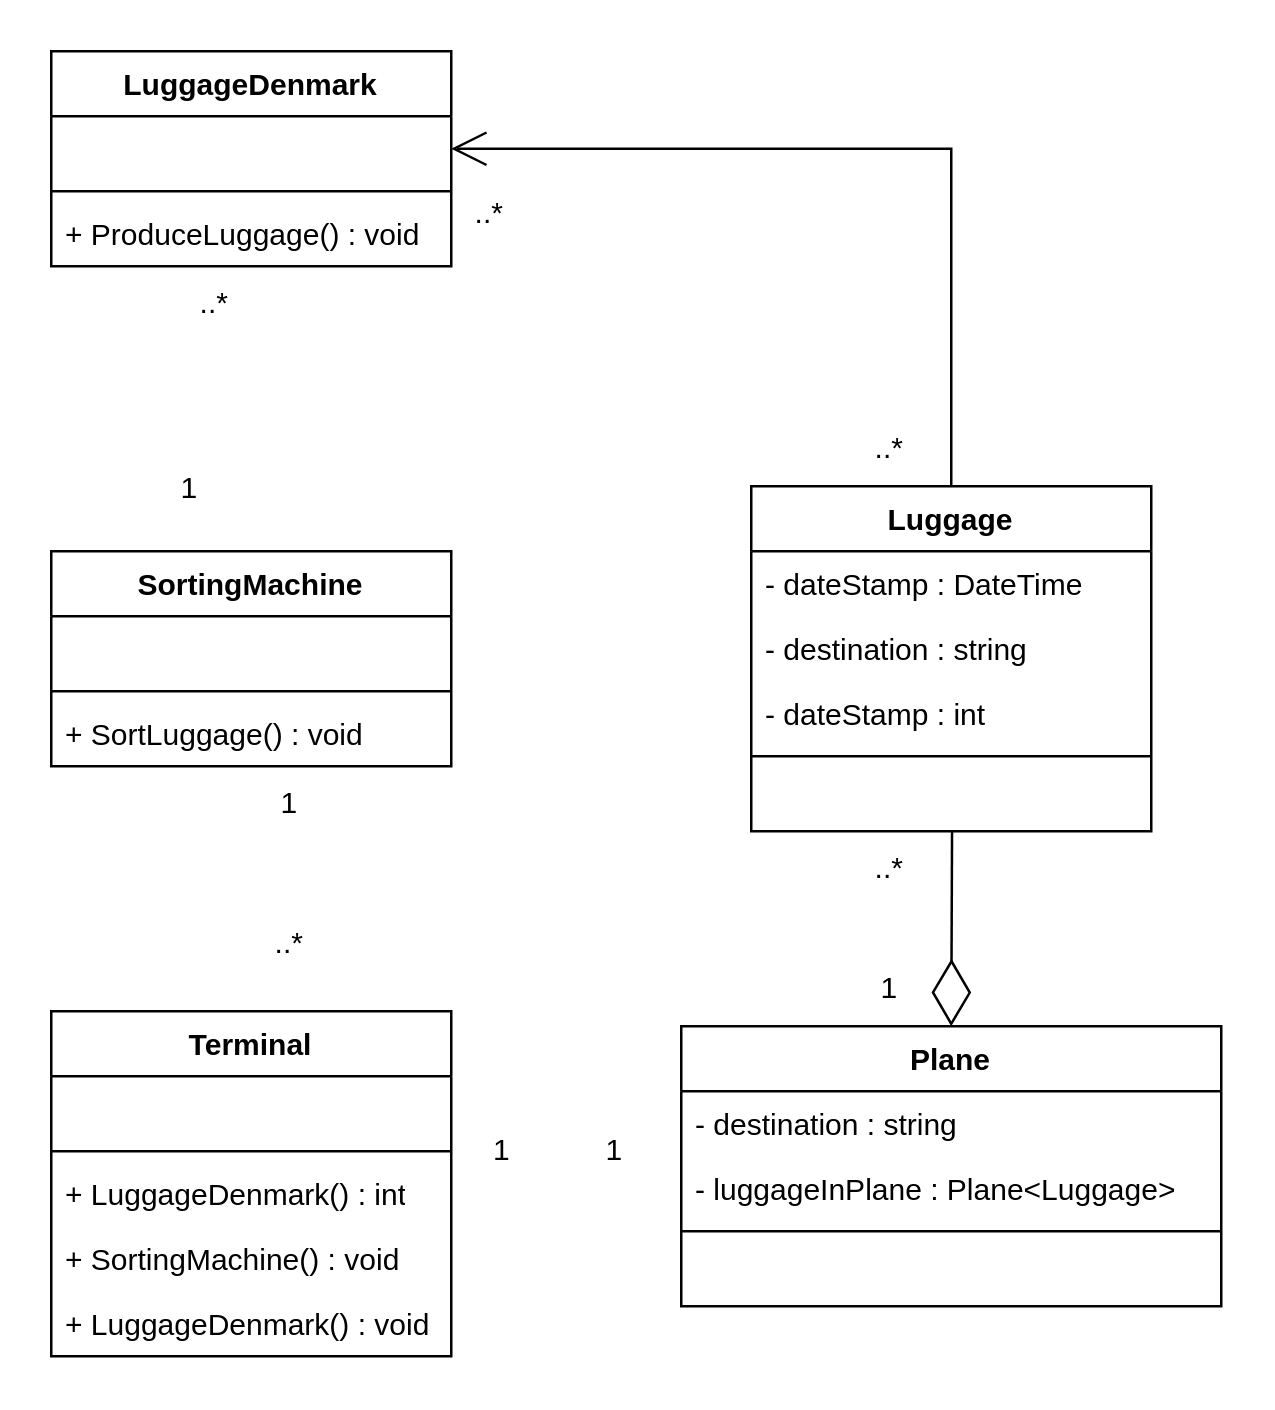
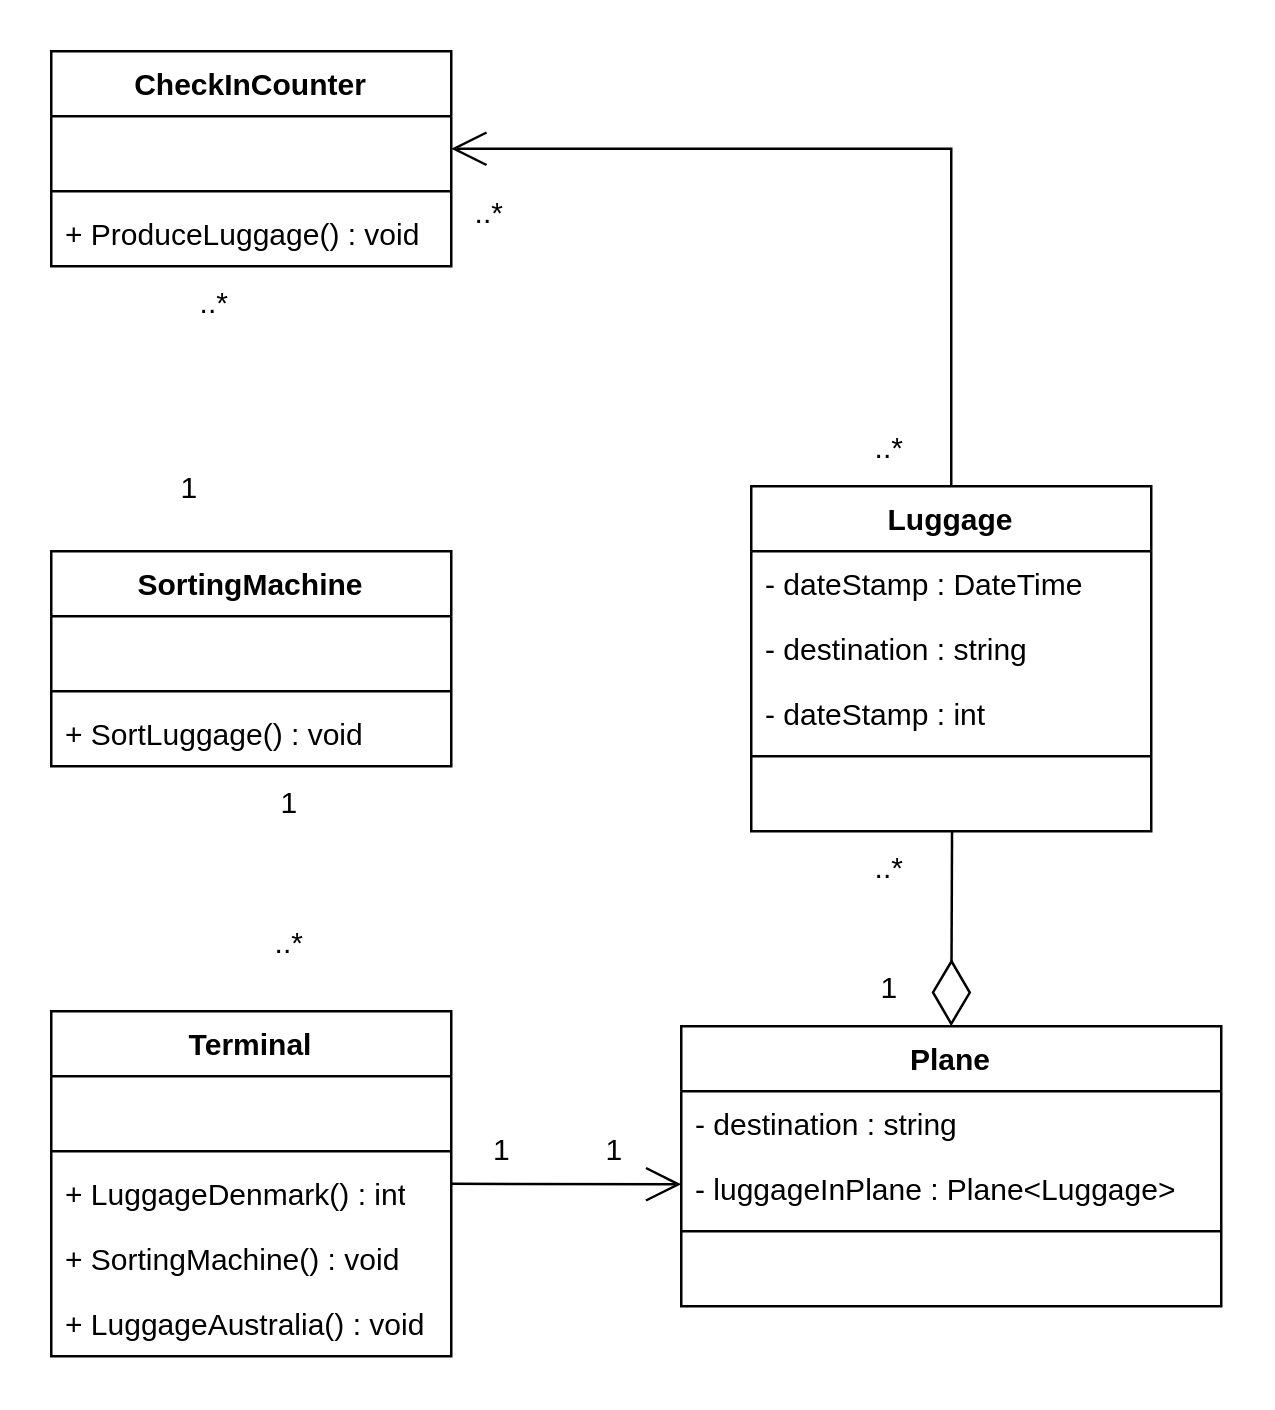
node "LuggageDenmark": label "LuggageDenmark" -> "CheckInCounter"
edge "Terminal" -> "- luggageInPlane : Plane<Luggage>": added
node "+ LuggageDenmark() : void": label "+ LuggageDenmark() : void" -> "+ LuggageAustralia() : void"
